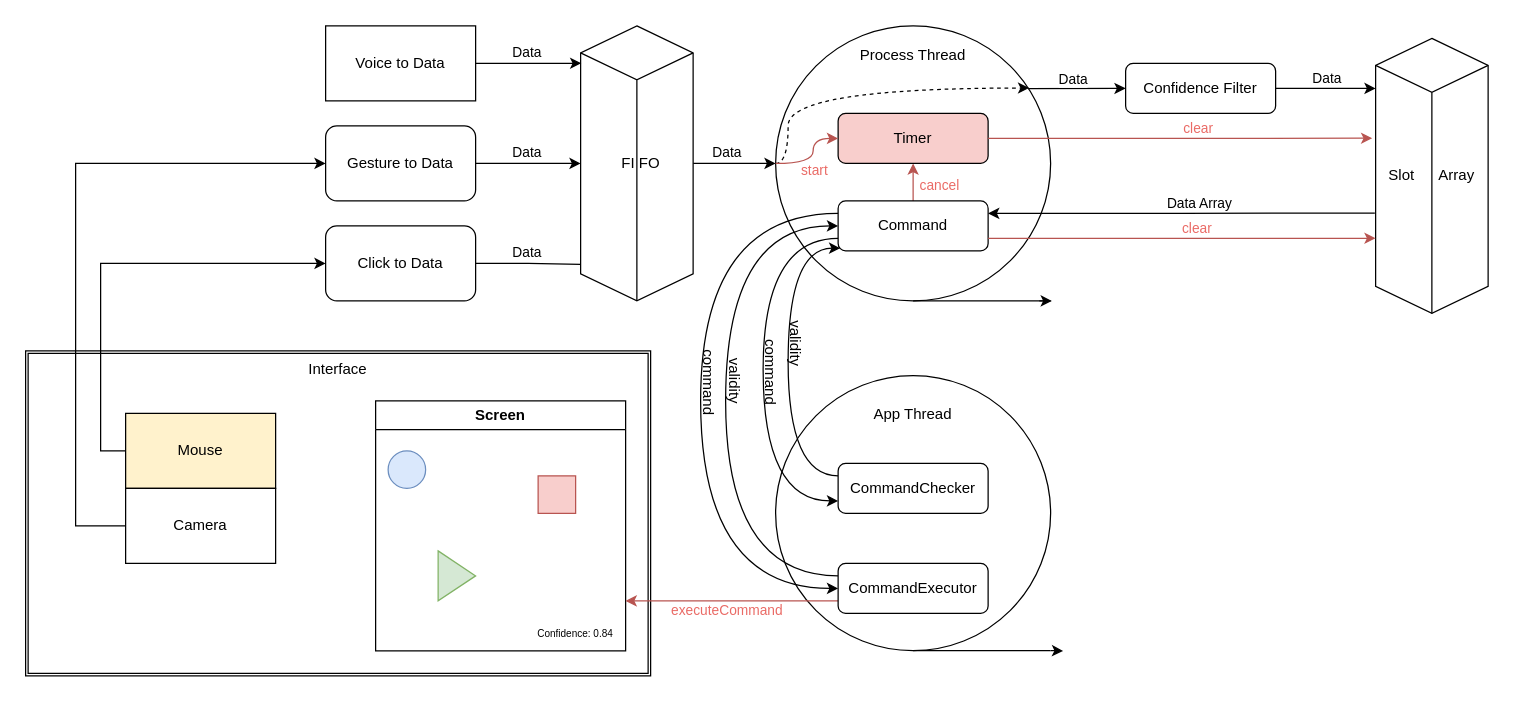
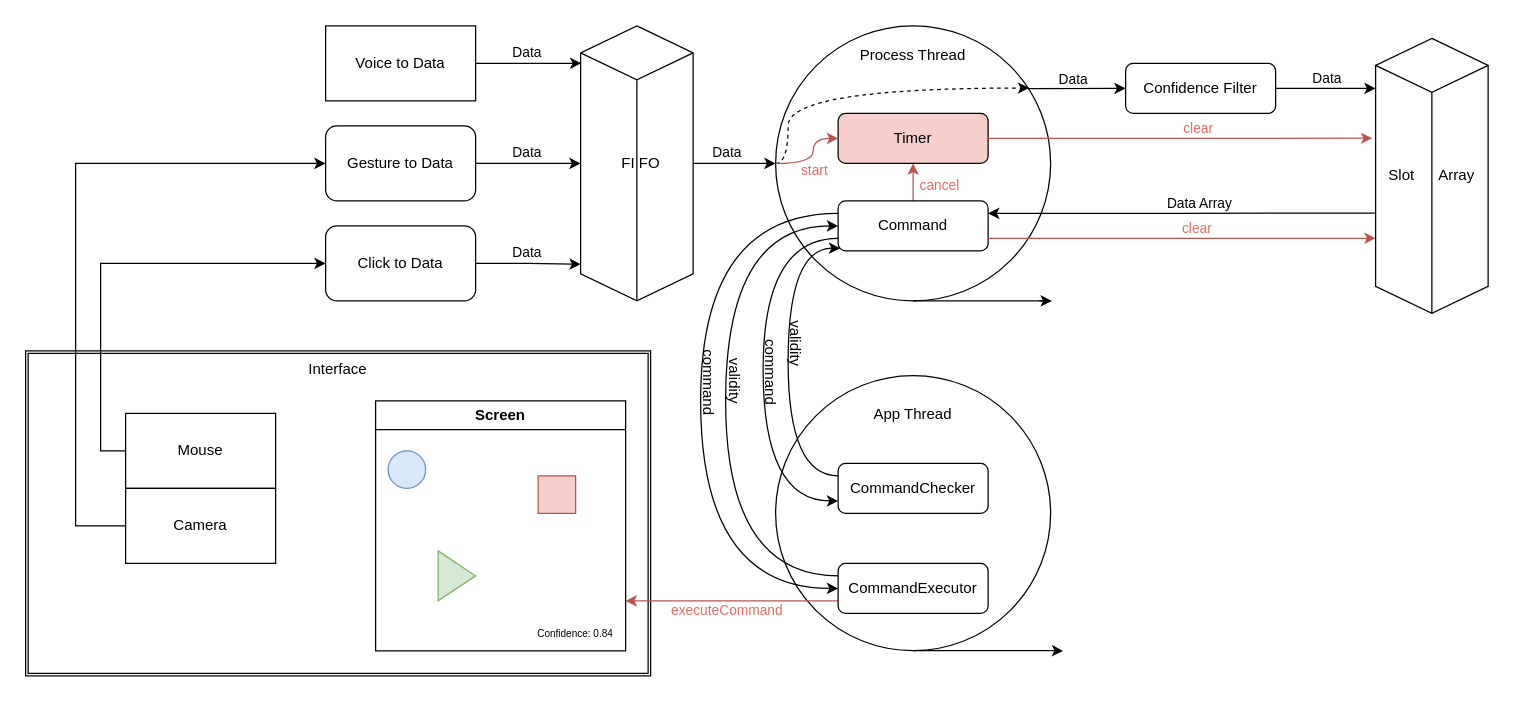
edge "FI FO" -- "Click to Data": arrowhead none -> classic
node "Mouse": fillcolor #fff2cc -> #ffffff
